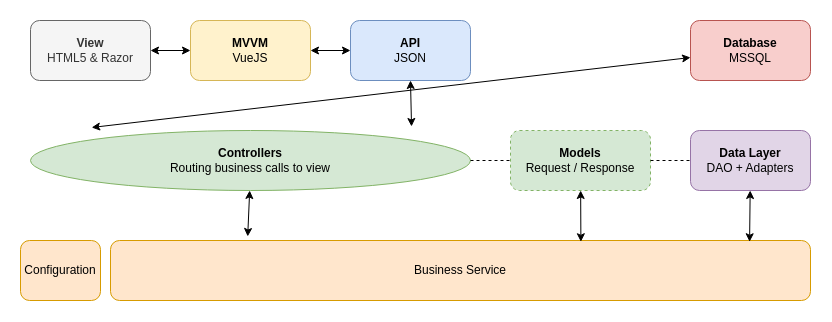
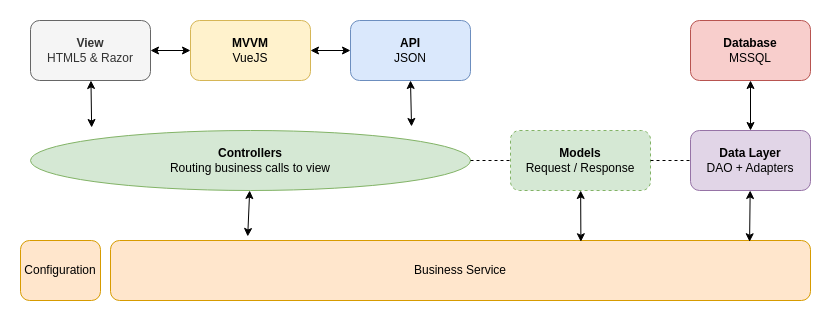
edge "Database MSSQL" -- "Controllers Routing business calls to view": now "View HTML5 & Razor" -- "Controllers Routing business calls to view"
edge "Database MSSQL" -- "Data Layer DAO + Adapters": added
